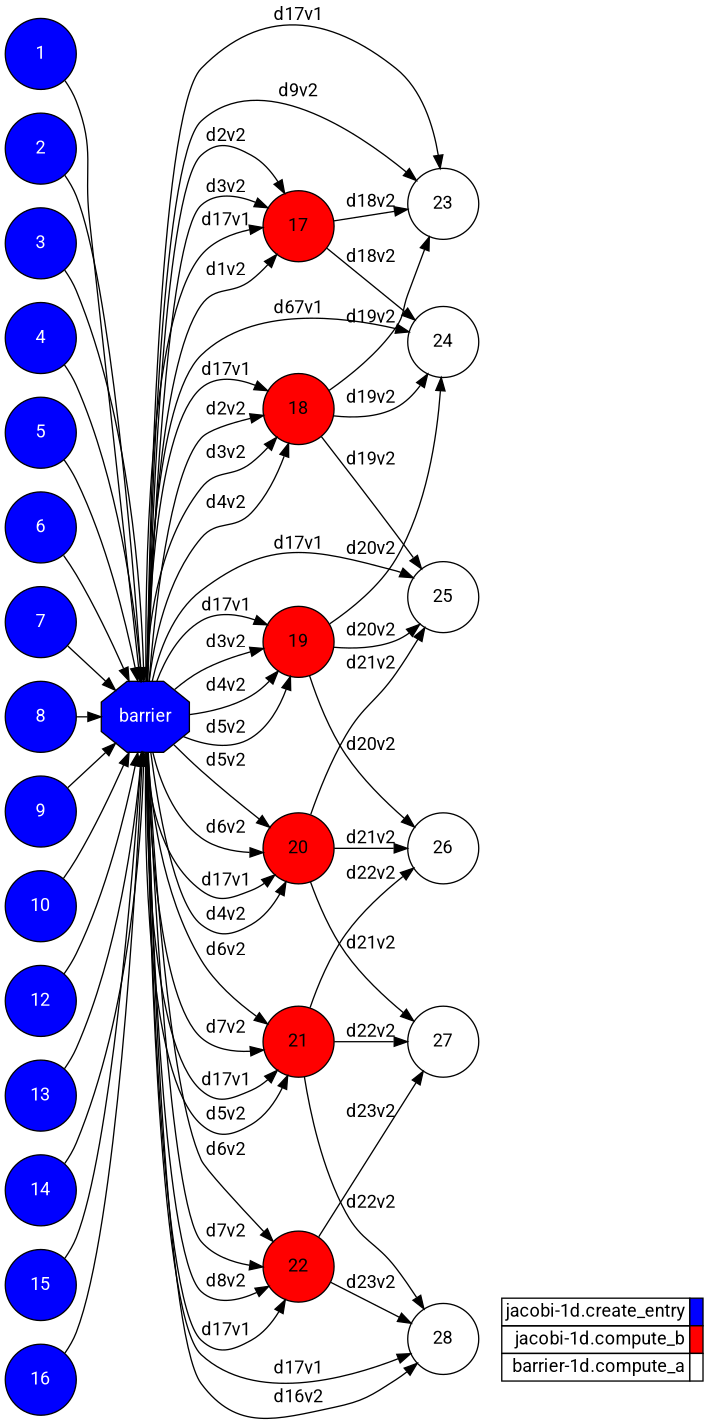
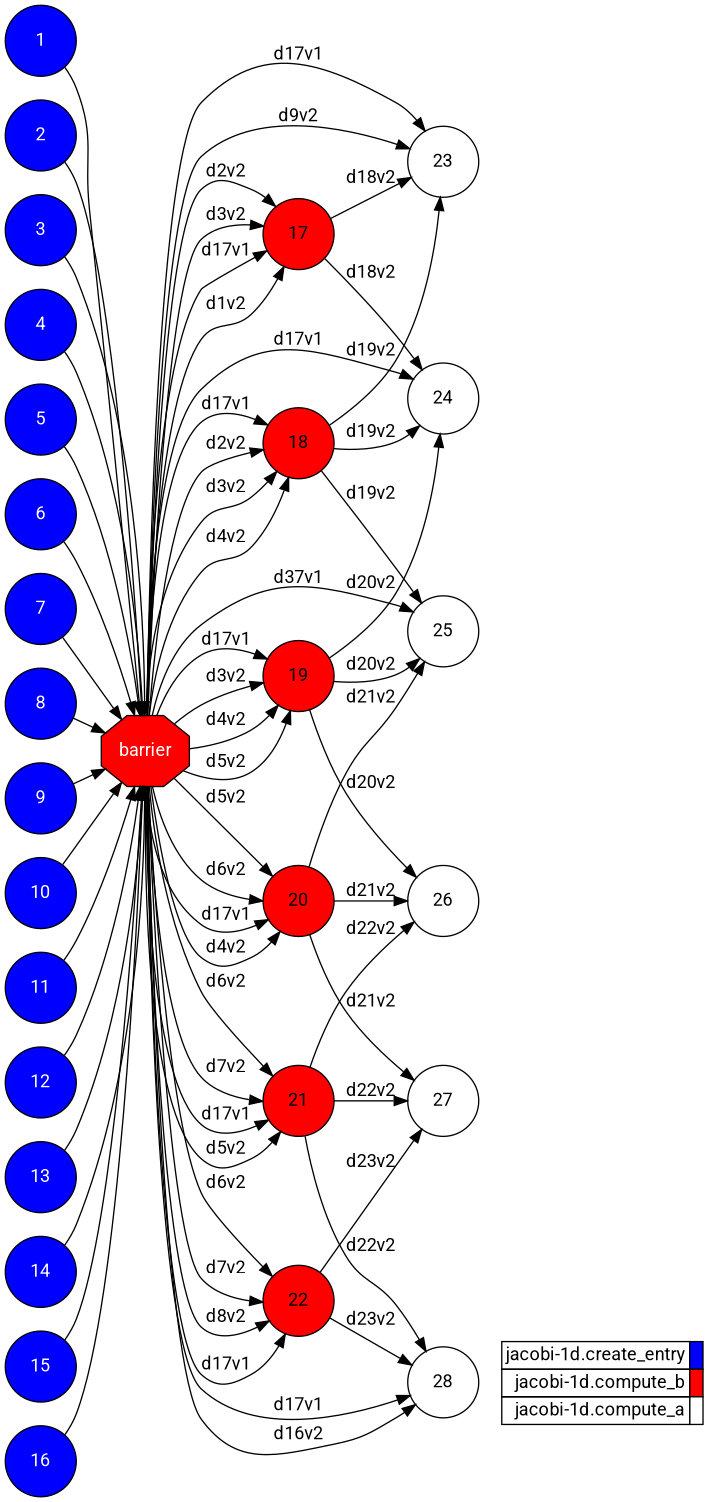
edge "barrier" -> "24": label "d67v1" -> "d17v1"
edge "barrier" -> "25": label "d17v1" -> "d37v1"
node "barrier": fillcolor #0000ff -> #ff0000
node "11": added
node "jacobi-1d.create_entry": text "barrier-1d.compute_a" -> "jacobi-1d.compute_a"
